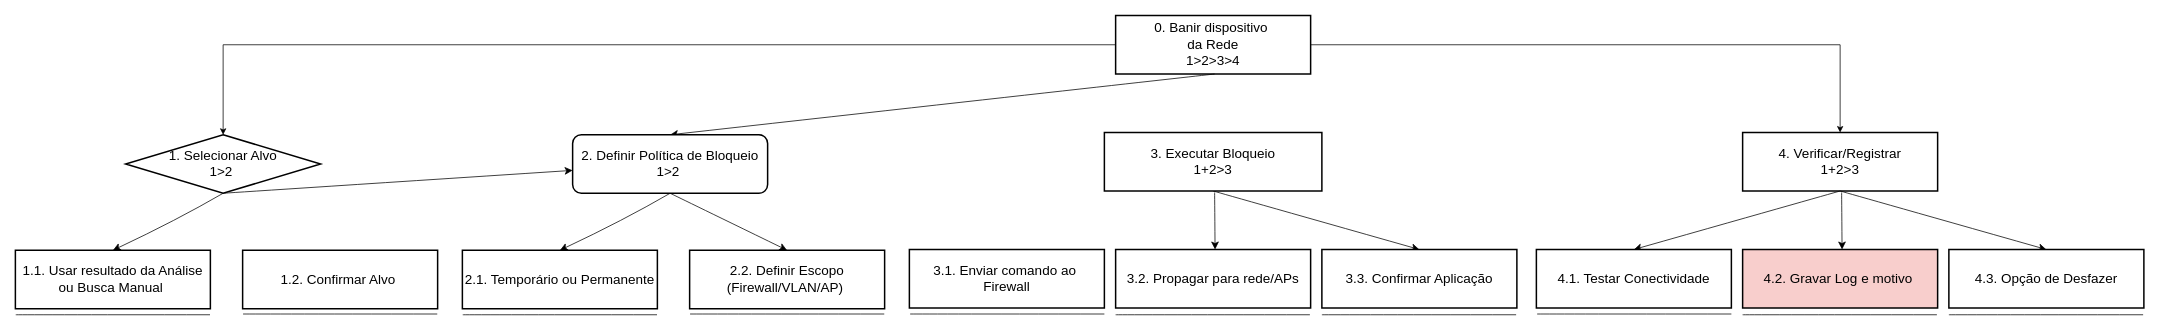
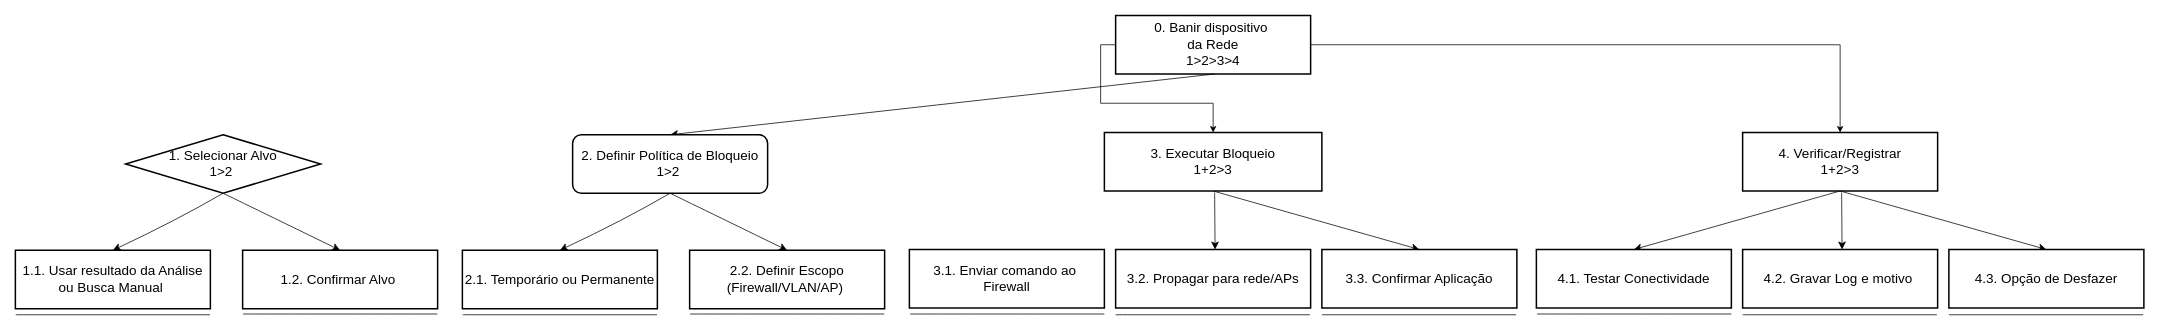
edge "0. Banir dispositivo da Rede 1>2>3>4" -> "1. Selecionar Alvo 1>2": now "0. Banir dispositivo da Rede 1>2>3>4" -> "3. Executar Bloqueio 1+2>3"
edge "1. Selecionar Alvo 1>2" -> "2. Definir Política de Bloqueio 1>2": now "1. Selecionar Alvo 1>2" -> "1.2. Confirmar Alvo"
node "4.2. Gravar Log e motivo": fillcolor #f8cecc -> #ffffff
